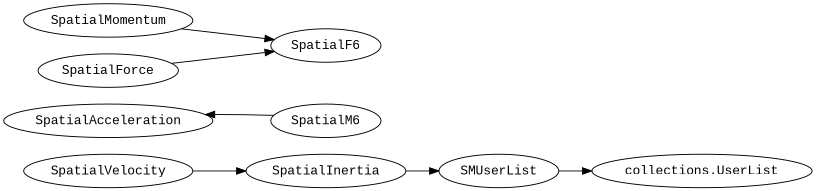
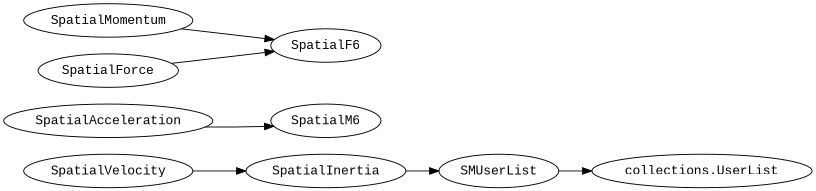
edge "SpatialM6" -> "SpatialAcceleration": reversed
